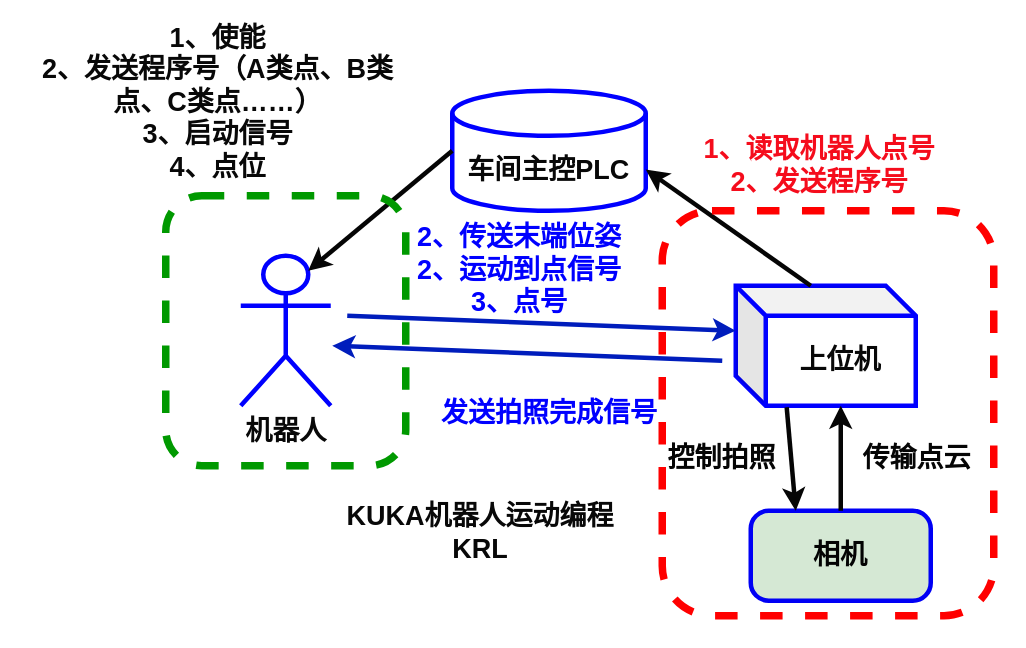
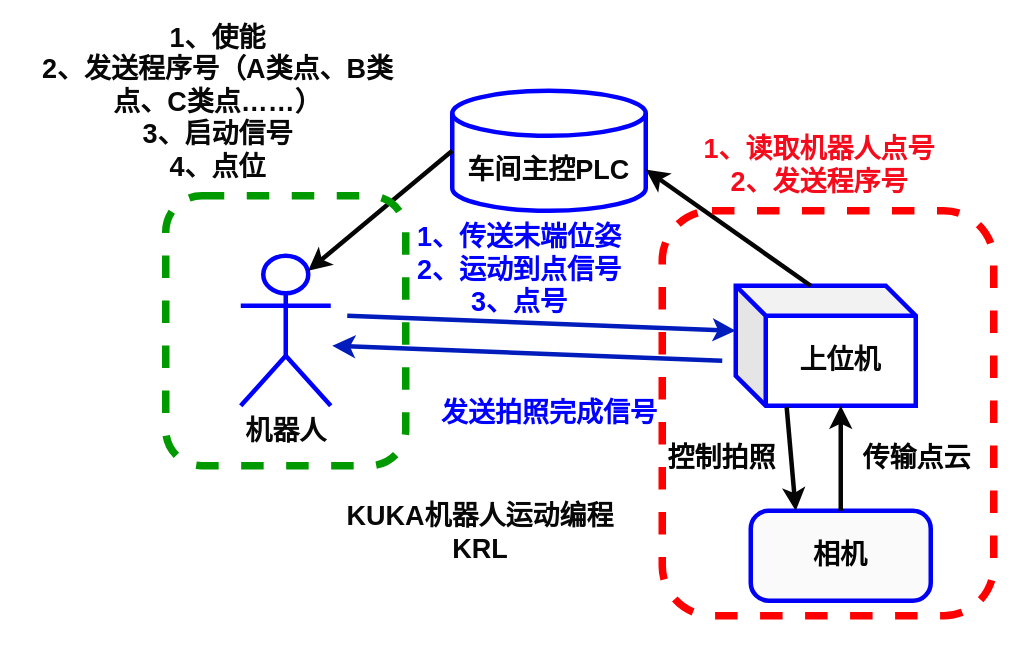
node "2、传送末端位姿 2、运动到点信号 3、点号": label "2、传送末端位姿 2、运动到点信号 3、点号" -> "1、传送末端位姿 2、运动到点信号 3、点号"
node "相机": fillcolor #d5e8d4 -> #fafafa
